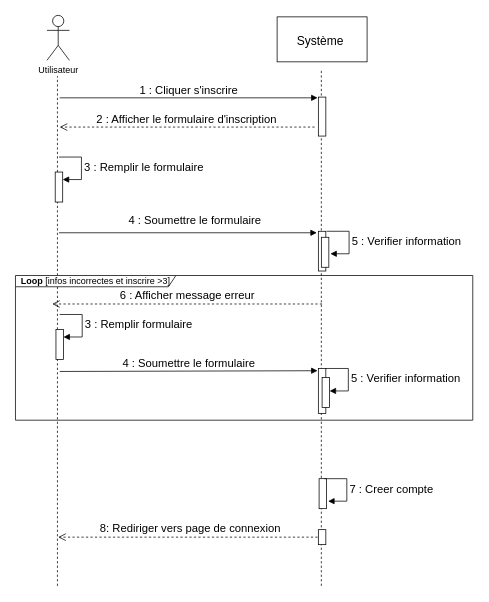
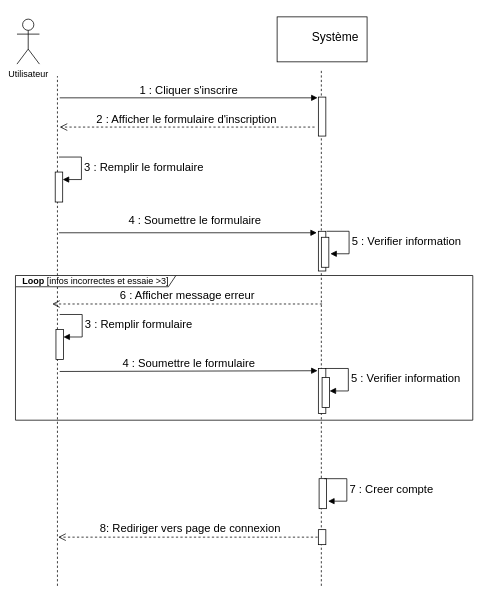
node "Utilisateur": moved (58, 38) -> (28, 42)
node "Système": moved (322, 41) -> (337, 37)
node "Loop [infos incorrectes et inscrire >3]": label "Loop [infos incorrectes et inscrire >3]" -> "Loop [infos incorrectes et essaie >3]"
